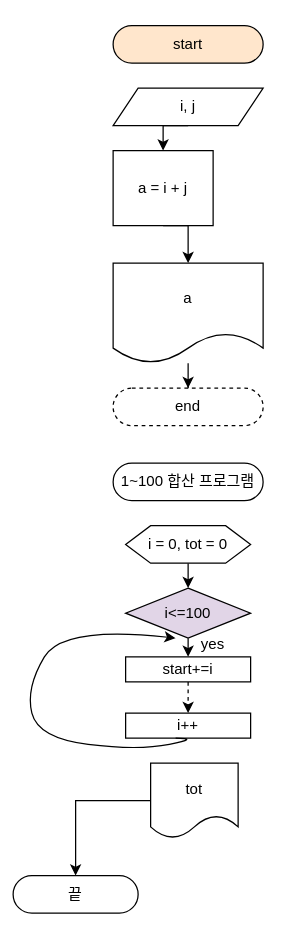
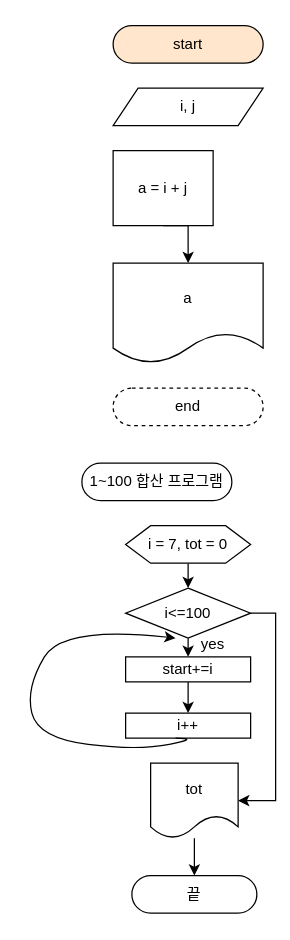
edge "i, j" -> "a = i + j": removed
edge "a" -> "end": removed
node "1~100 합산 프로그램": moved (188, 482) -> (157, 482)
node "i = 0, tot = 0": label "i = 0, tot = 0" -> "i = 7, tot = 0"
node "i<=100": fillcolor #e1d5e7 -> #ffffff
edge "start+=i" -> "i++": style dashed -> solid
edge "i<=100" -> "tot": added
node "끝": moved (76, 894) -> (194, 894)
